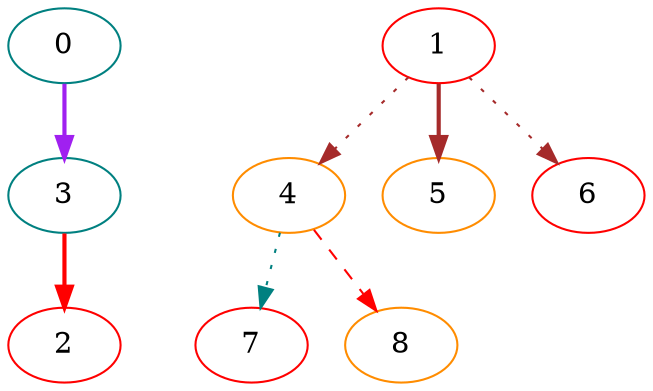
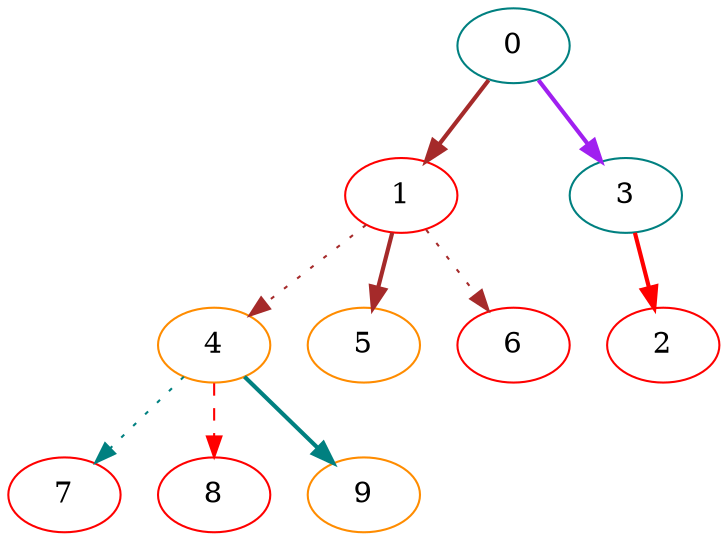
edge "0" -> "1": added
node "8": color darkorange -> red
node "9": added
